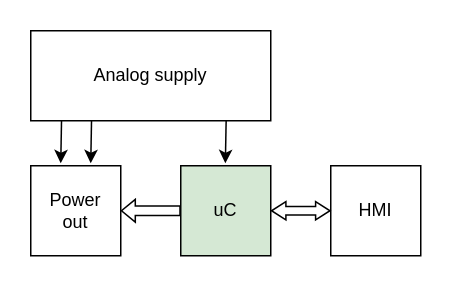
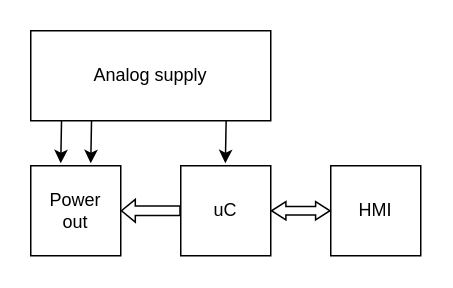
node "uC": fillcolor #d5e8d4 -> #ffffff
